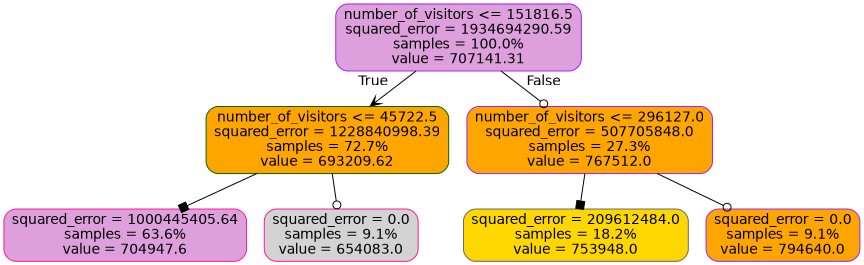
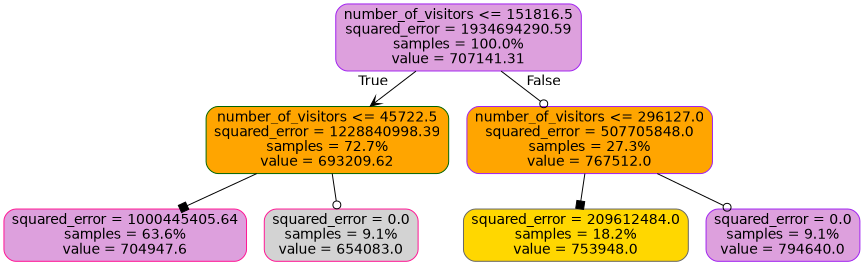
node "squared_error = 0.0 samples = 9.1% value = 794640.0": fillcolor orange -> plum
